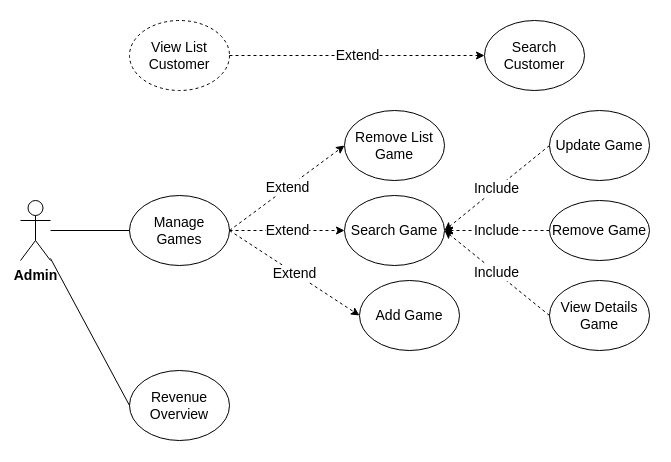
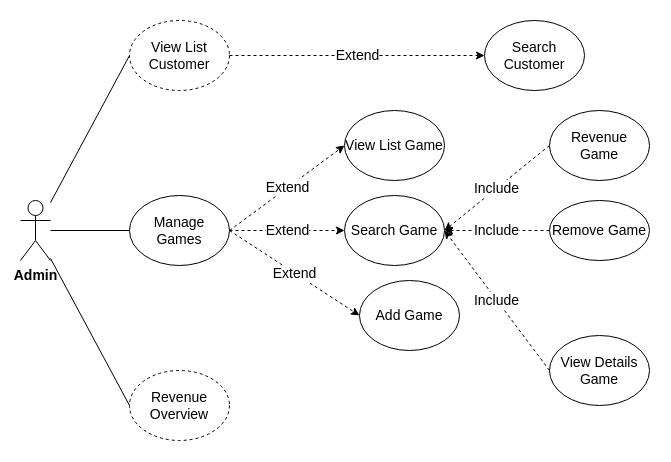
edge "View List Customer" -- "Admin": added
node "Remove List Game": label "Remove List Game" -> "View List Game"
node "Update Game": label "Update Game" -> "Revenue Game"
node "View Details Game": moved (600, 316) -> (600, 371)
node "Revenue Overview": style solid -> dashed
